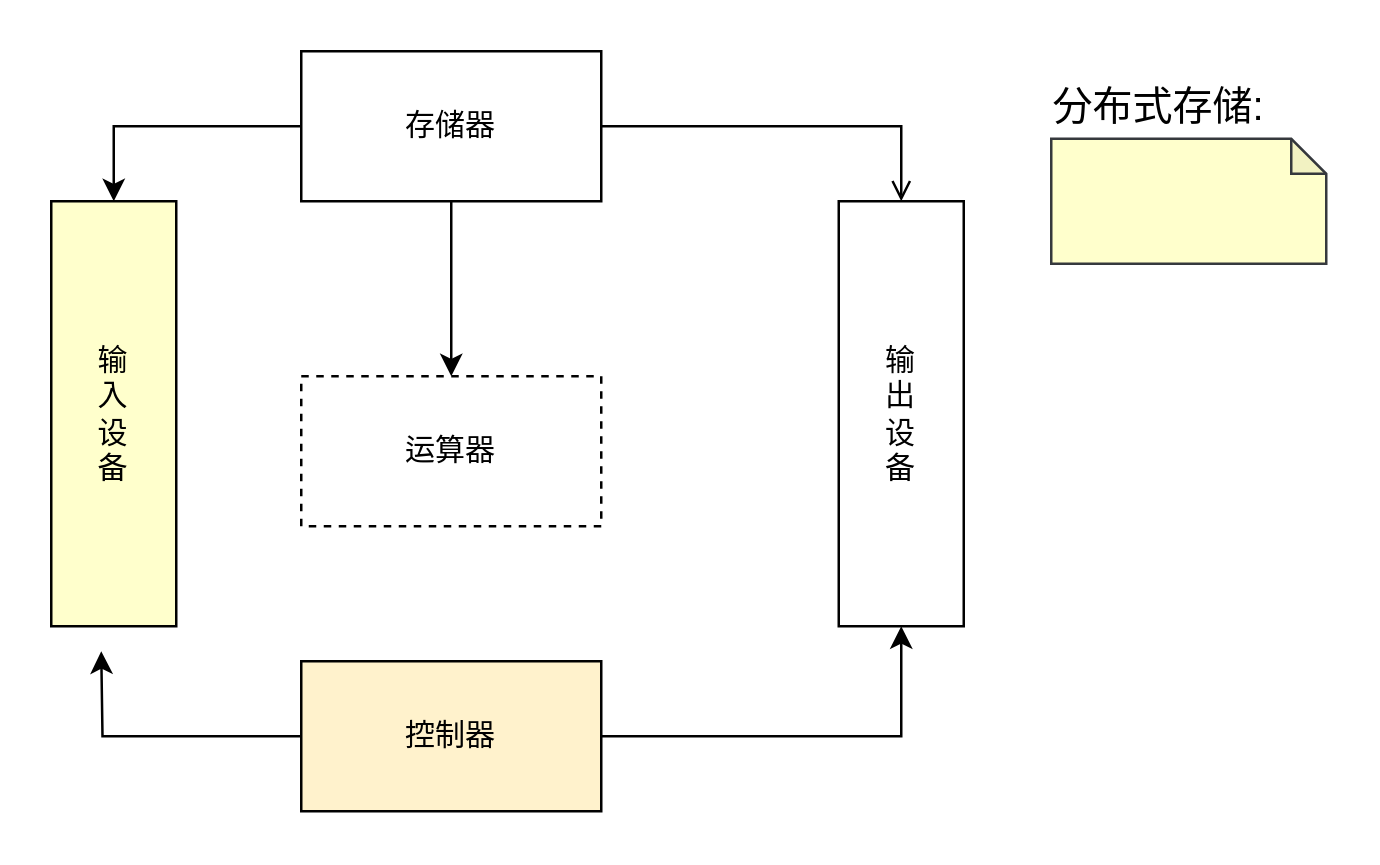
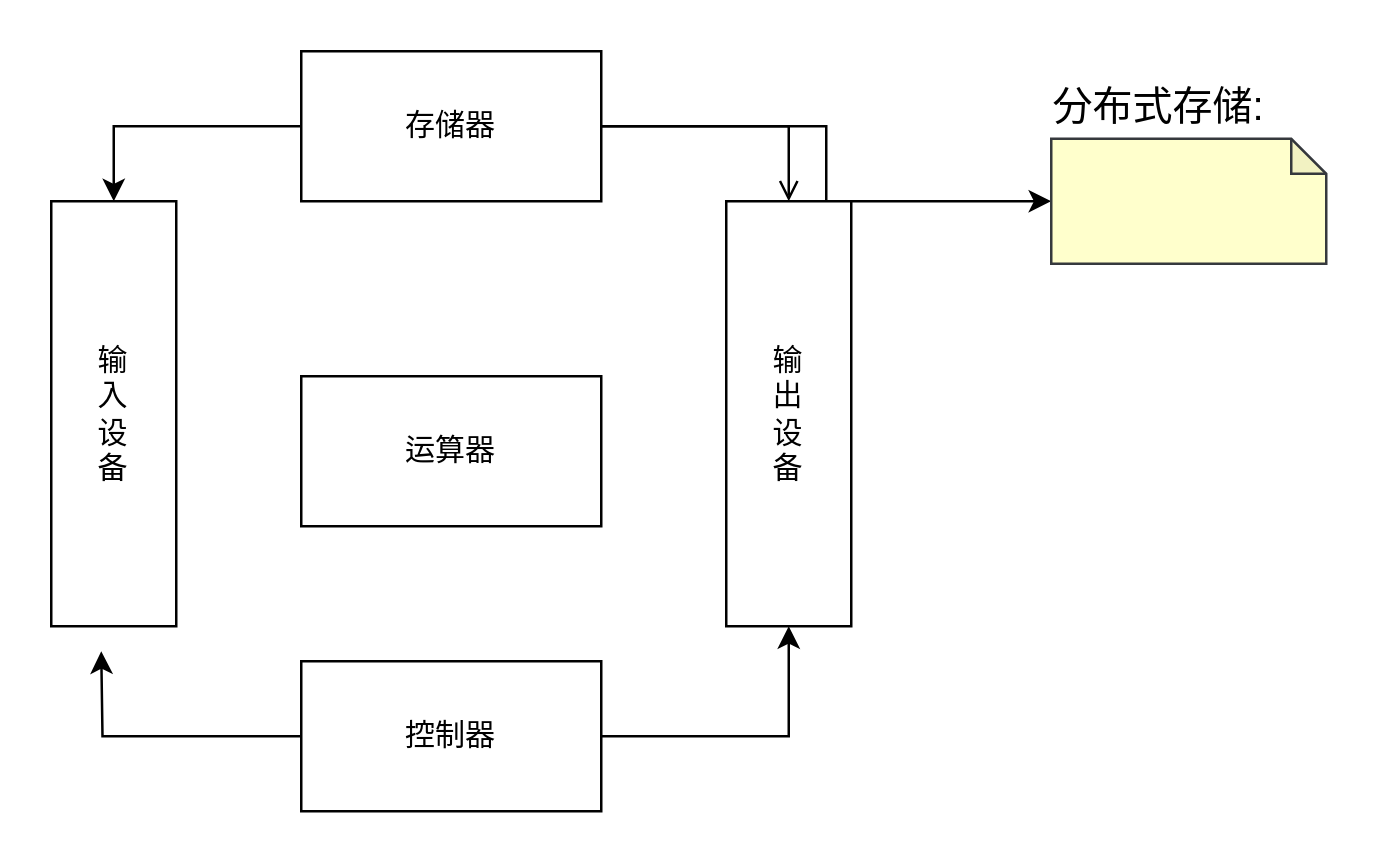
edge "存储器" -> "运算器": now "存储器" -> "分布式存储:"
node "输 入 设 备": fillcolor #ffffcc -> #ffffff
node "输 出 设 备": moved (901, 414) -> (789, 414)
node "运算器": style dashed -> solid
node "控制器": fillcolor #fff2cc -> #ffffff
